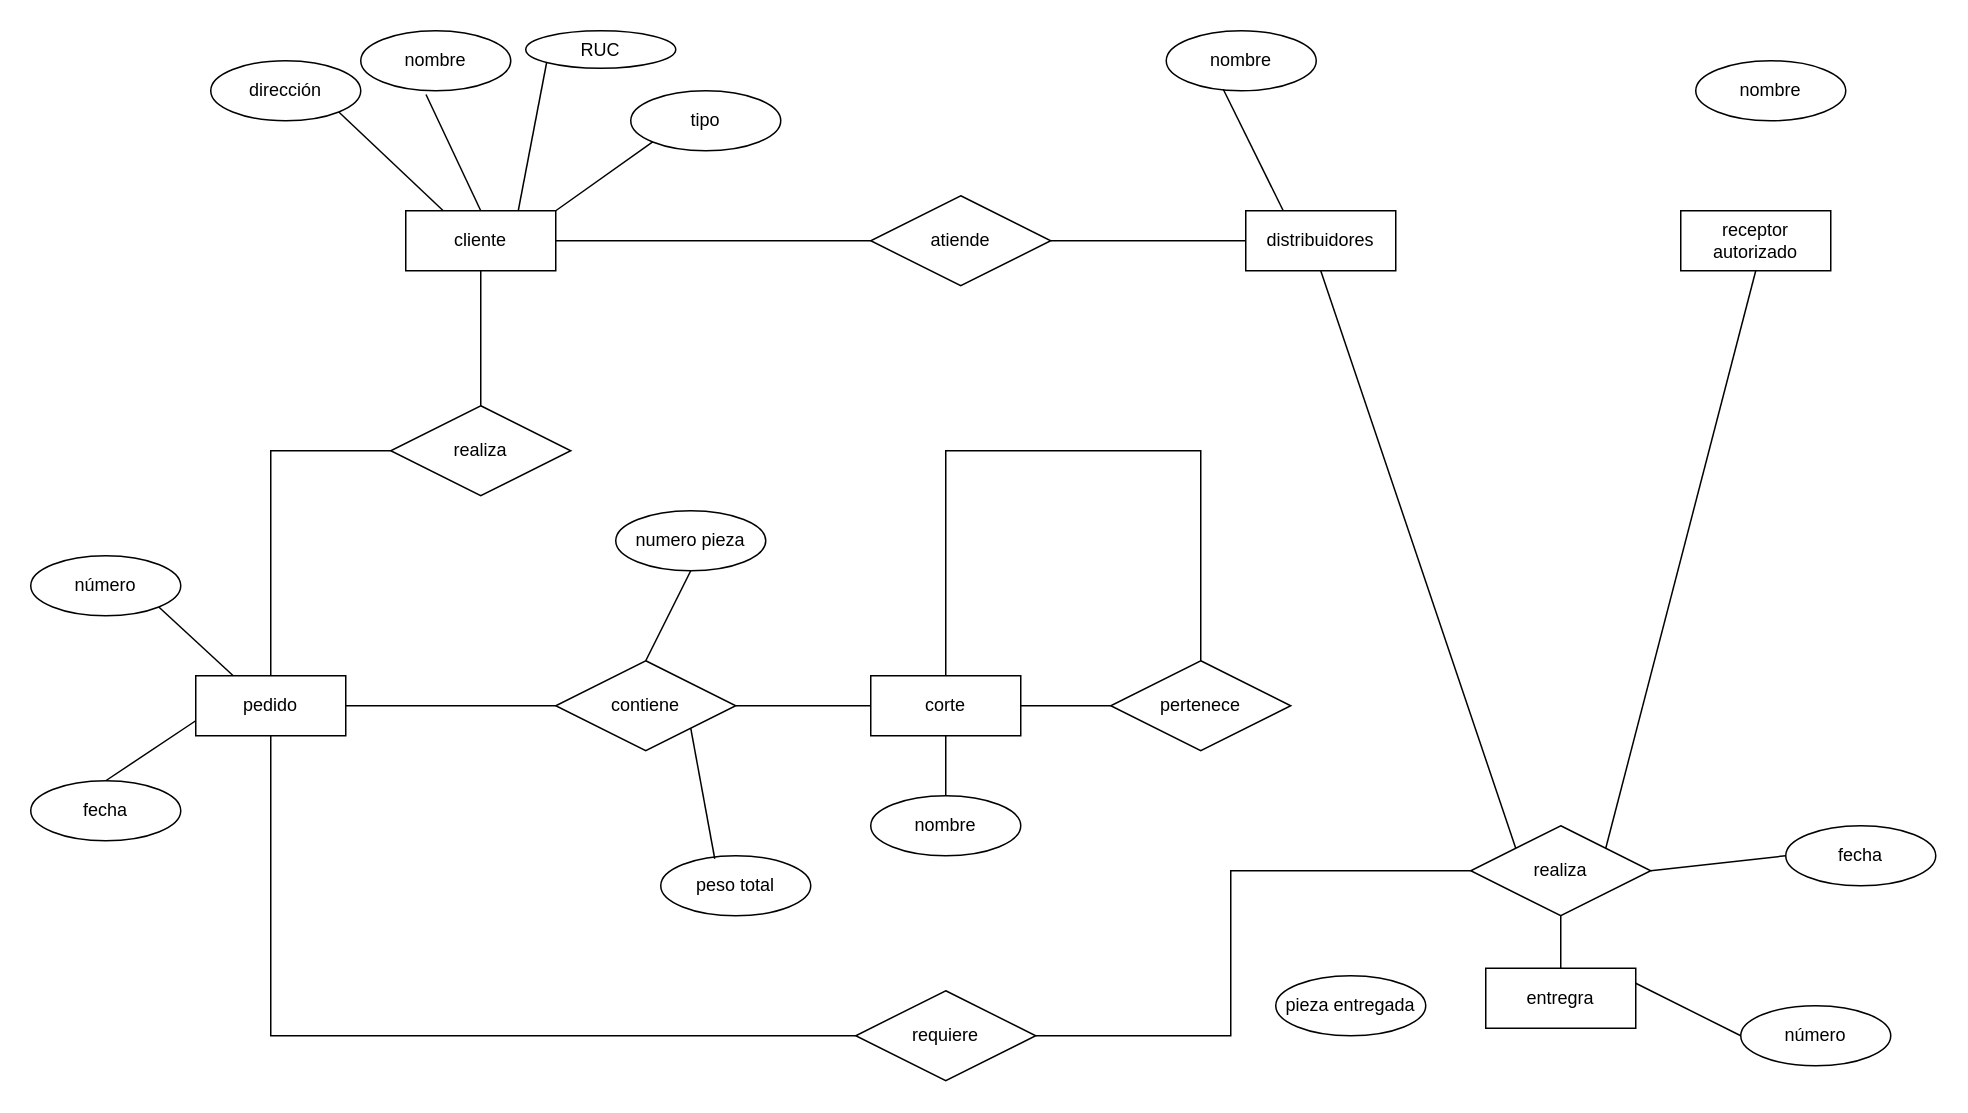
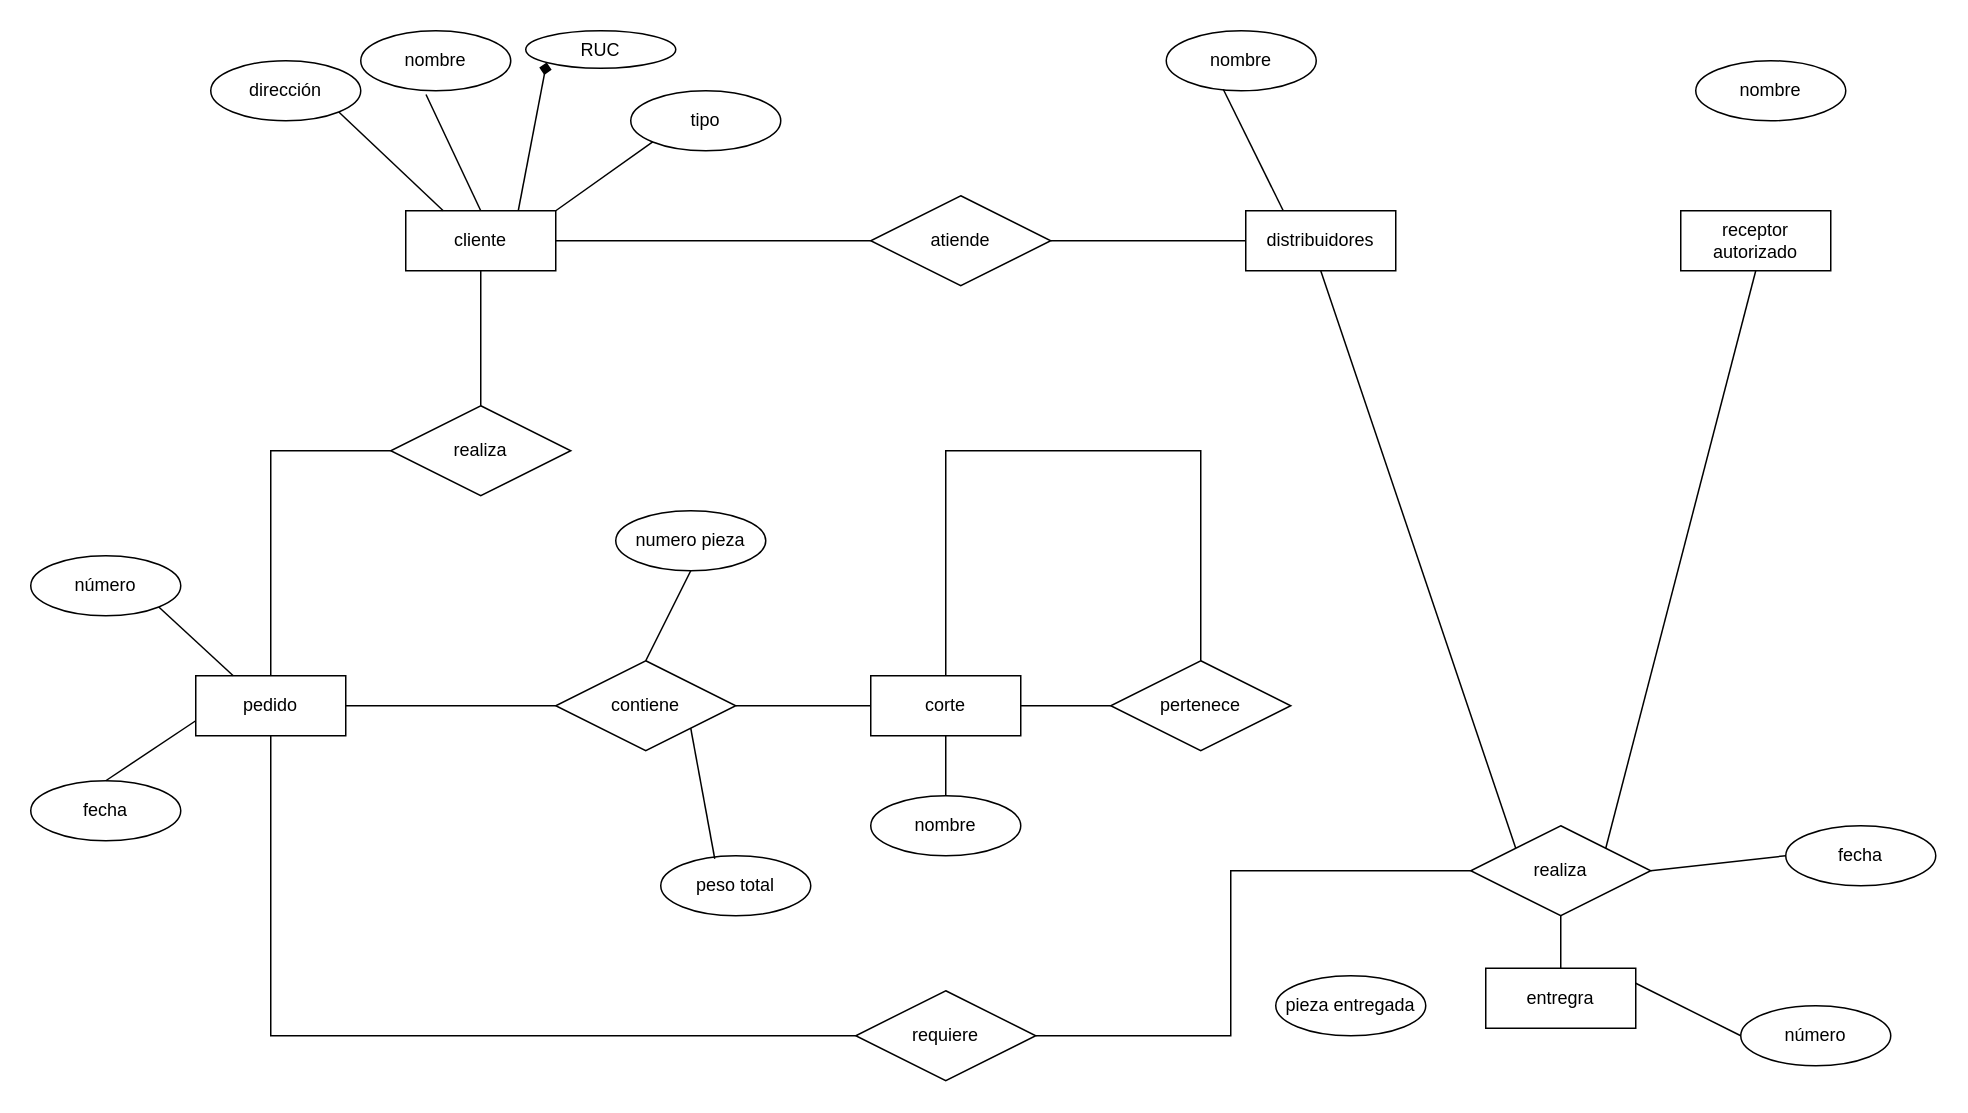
edge "RUC" -- "cliente": arrowhead none -> diamond
